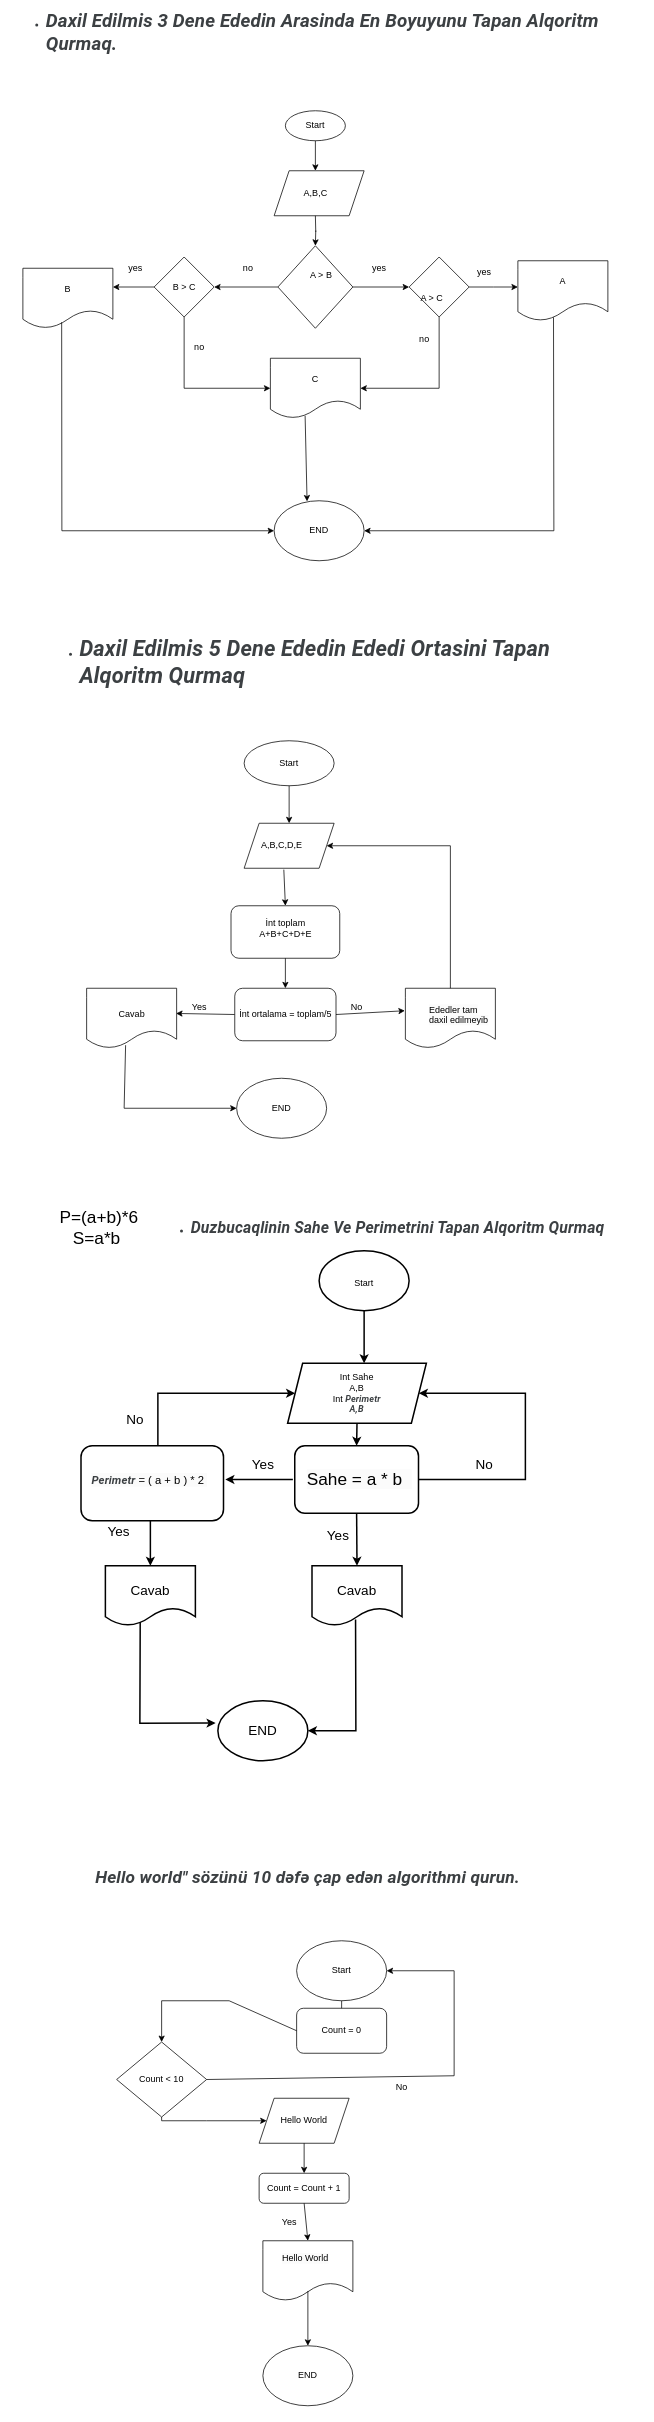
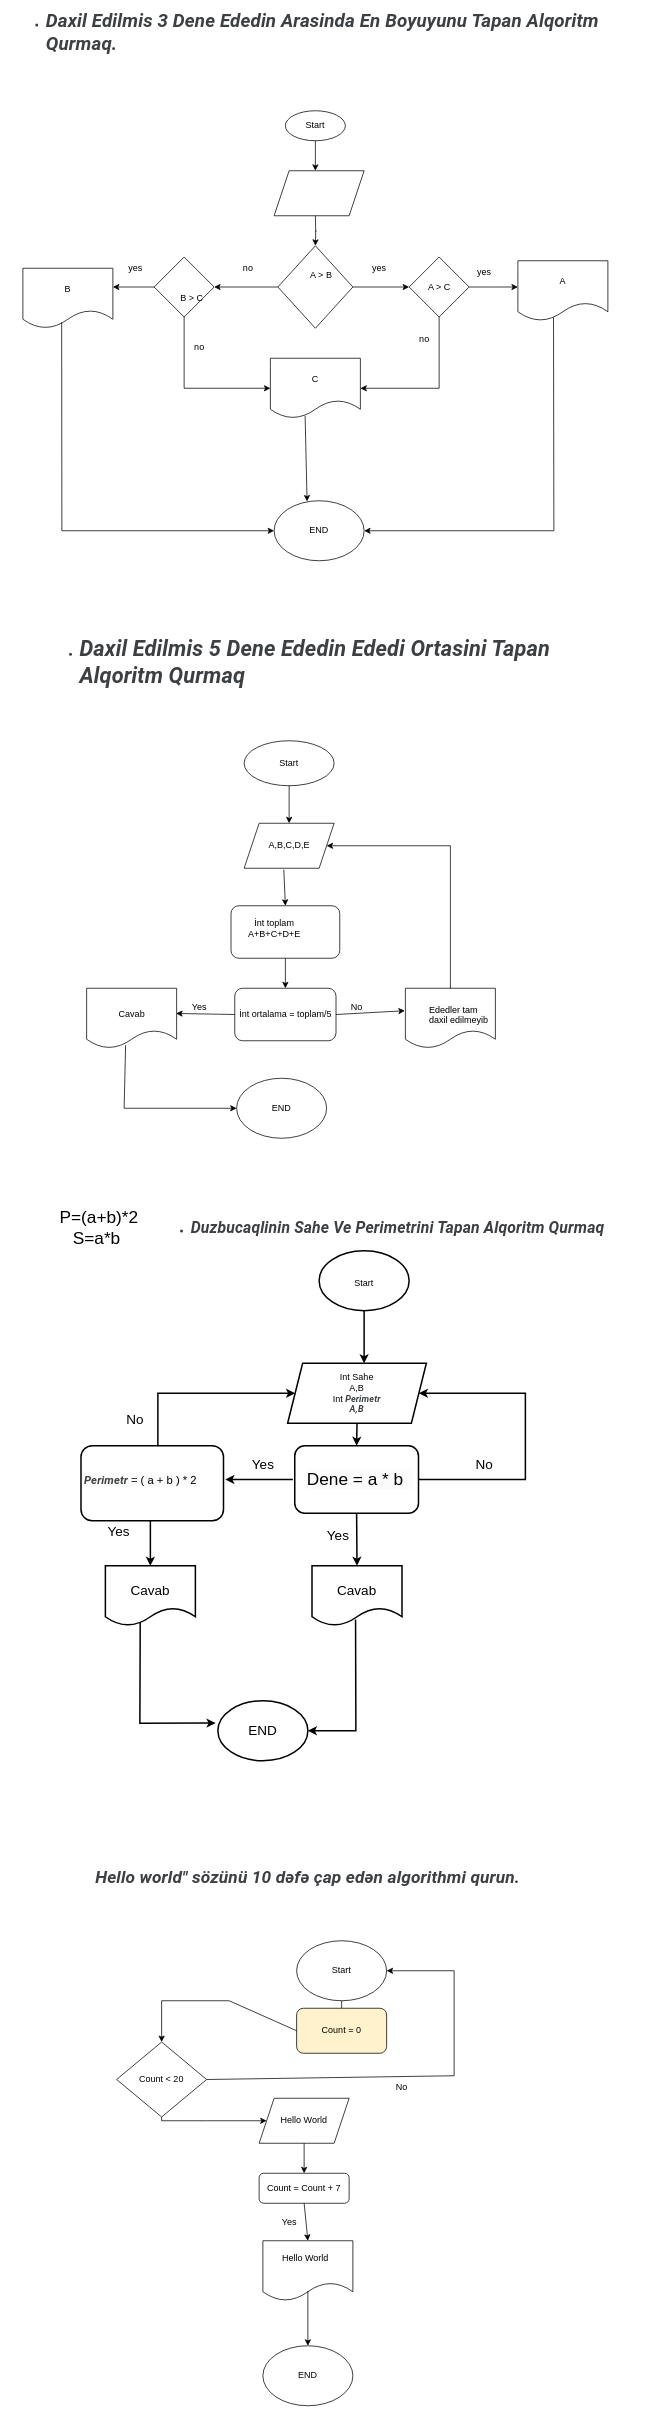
node "A,B,C": removed
node "B > C": moved (184, 287) -> (192, 298)
node "A > C": moved (432, 298) -> (439, 287)
node "A,B,C,D,E": moved (282, 846) -> (289, 846)
node "İnt toplam A+B+C+D+E": moved (285, 928) -> (274, 928)
node "P=(a+b)*6 S=a*b": label "P=(a+b)*6 S=a*b" -> "P=(a+b)*2 S=a*b"
node "Sahe = a * b": label "Sahe = a * b" -> "Dene = a * b"
node "Perimetr = ( a + b ) * 2": moved (152, 1479) -> (145, 1479)
node "Count = 0": fillcolor #ffffff -> #fff2cc
node "Count < 10": label "Count < 10" -> "Count < 20"
node "Count = Count + 1": label "Count = Count + 1" -> "Count = Count + 7"
